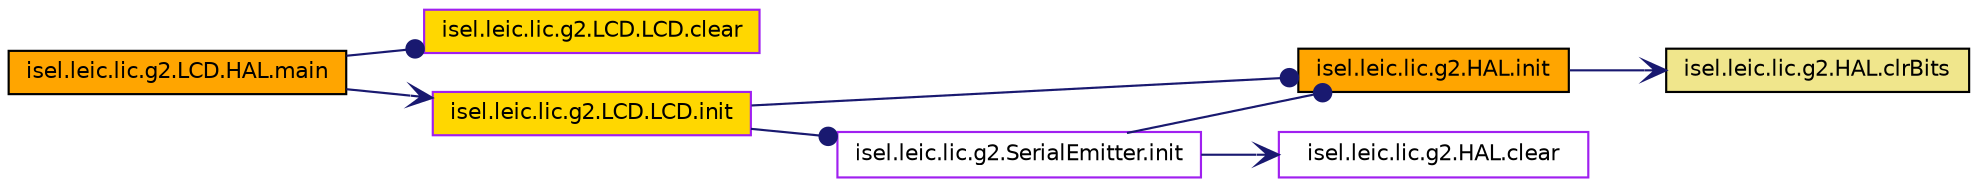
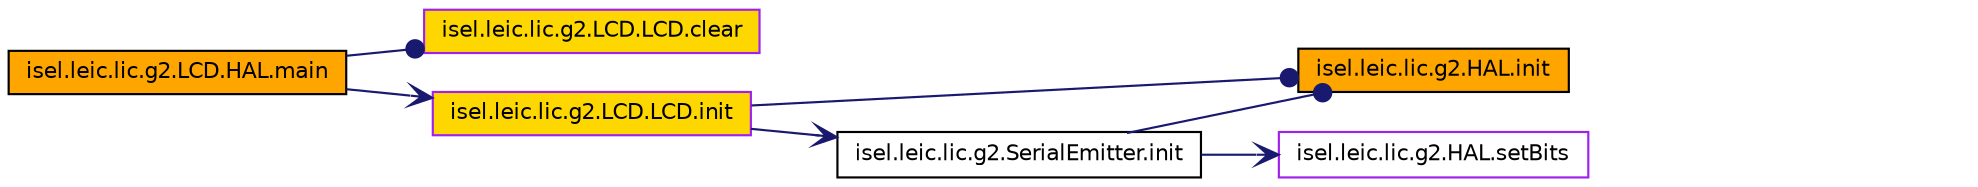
node "isel.leic.lic.g2.HAL.clrBits": removed
edge "isel.leic.lic.g2.LCD.LCD.init" -> "isel.leic.lic.g2.SerialEmitter.init": arrowhead dot -> vee
node "isel.leic.lic.g2.SerialEmitter.init": color purple -> black
node "isel.leic.lic.g2.HAL.clear": label "isel.leic.lic.g2.HAL.clear" -> "isel.leic.lic.g2.HAL.setBits"
